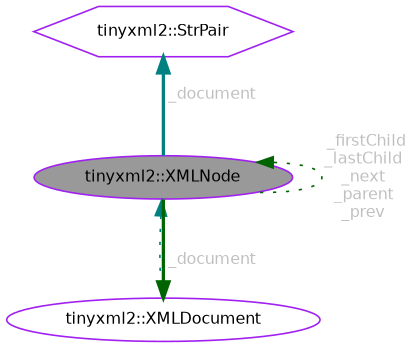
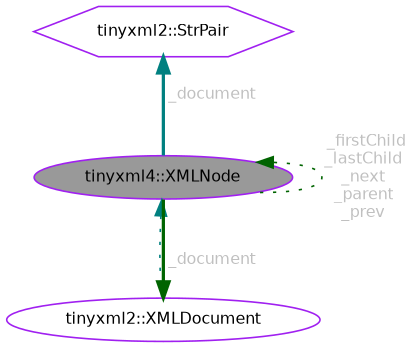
node "tinyxml2::XMLNode": label "tinyxml2::XMLNode" -> "tinyxml4::XMLNode"
